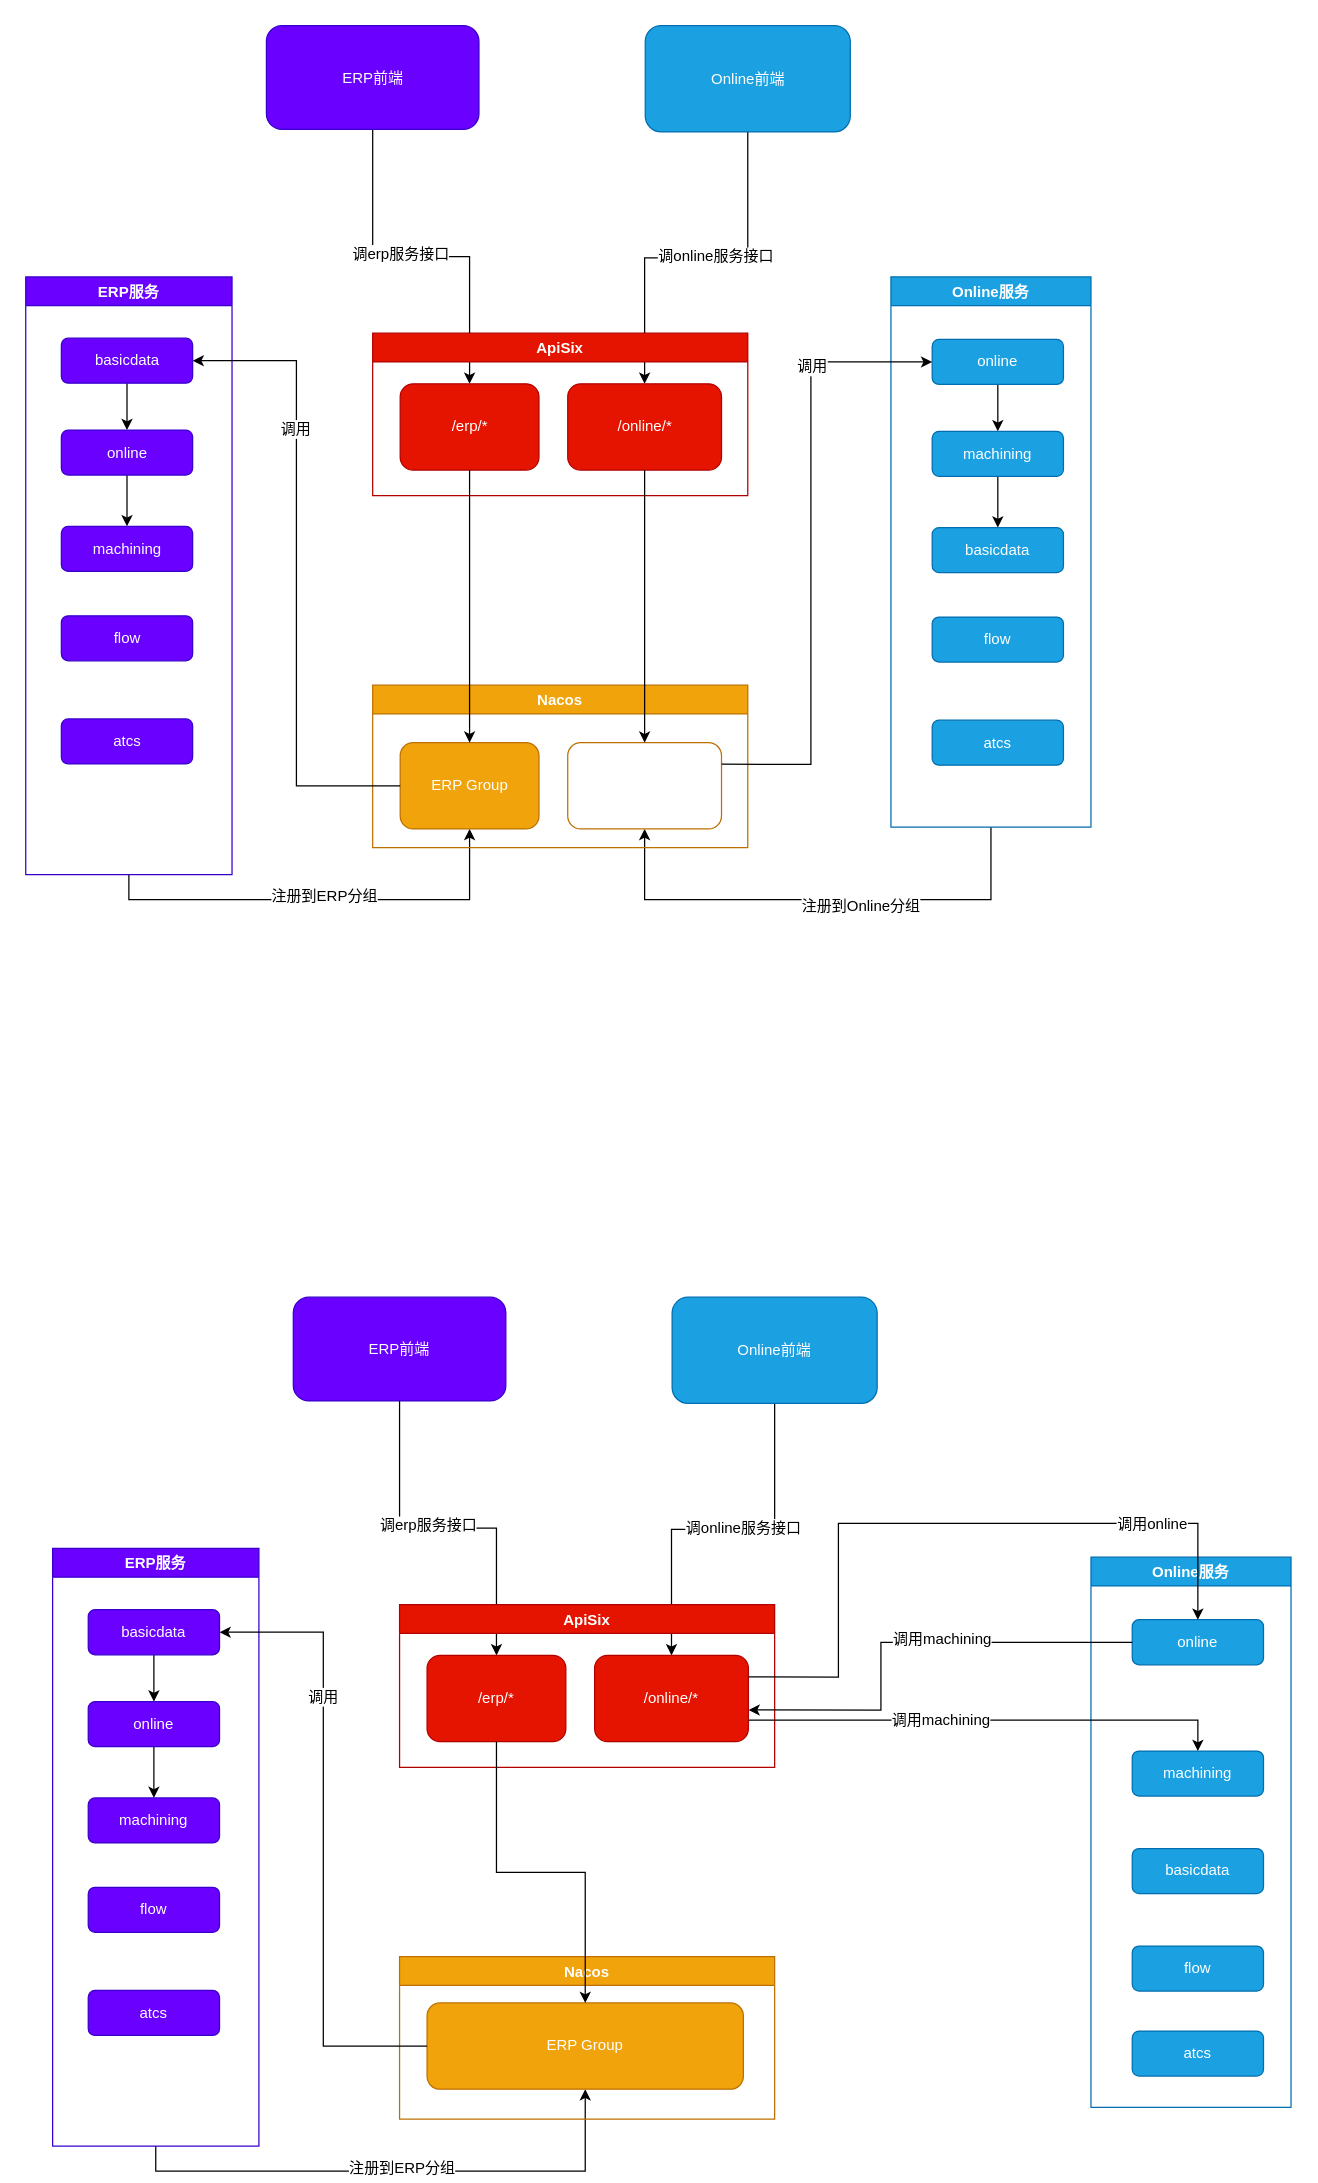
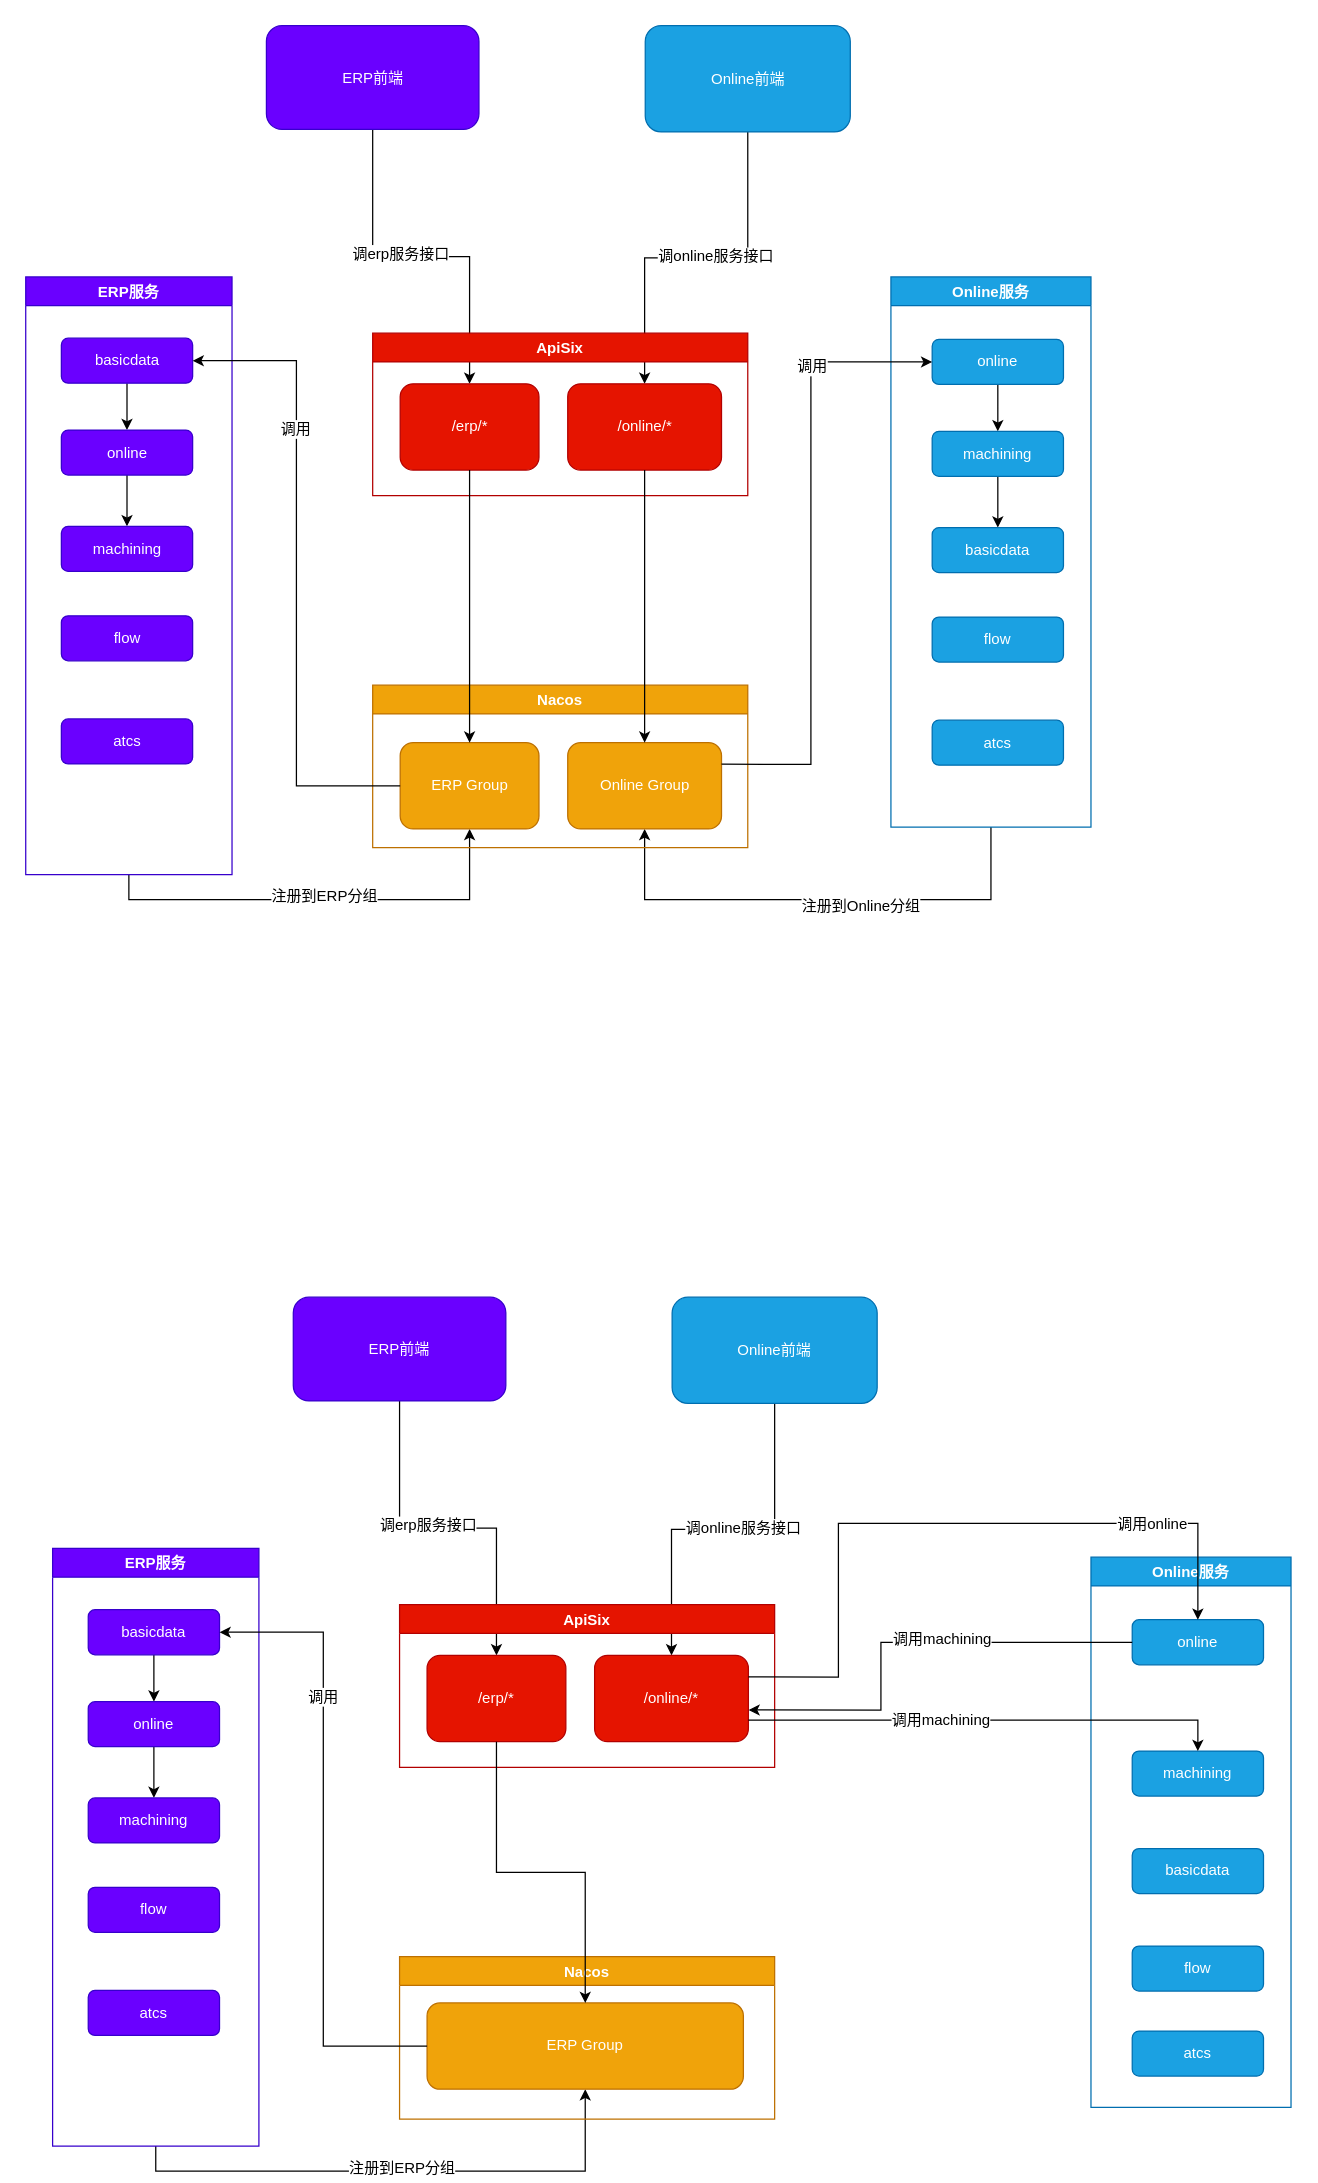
node "Online Group": fillcolor #ffffff -> #f0a30a
